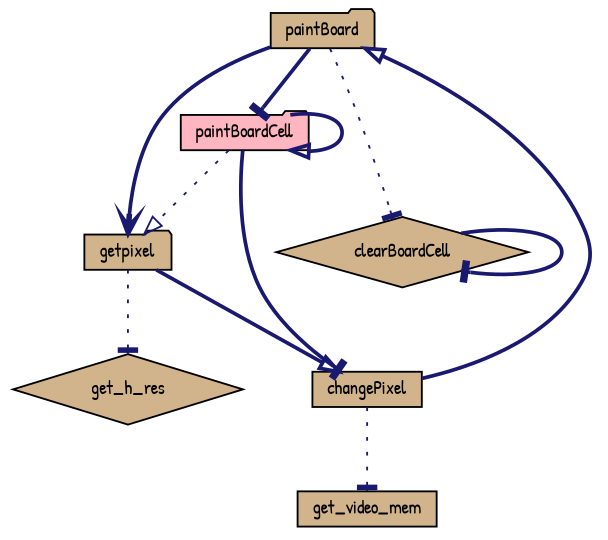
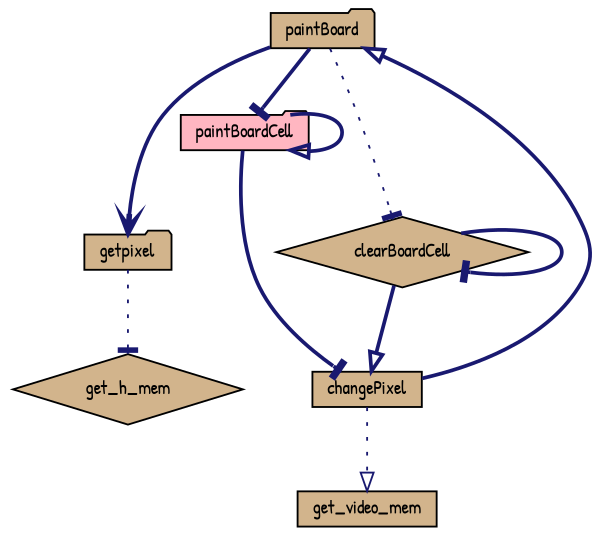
edge "paintBoardCell" -> "getpixel": removed
edge "getpixel" -> "changePixel": now "clearBoardCell" -> "changePixel"
node "get_h_res": label "get_h_res" -> "get_h_mem"
edge "changePixel" -> "get_video_mem": arrowhead tee -> onormal
